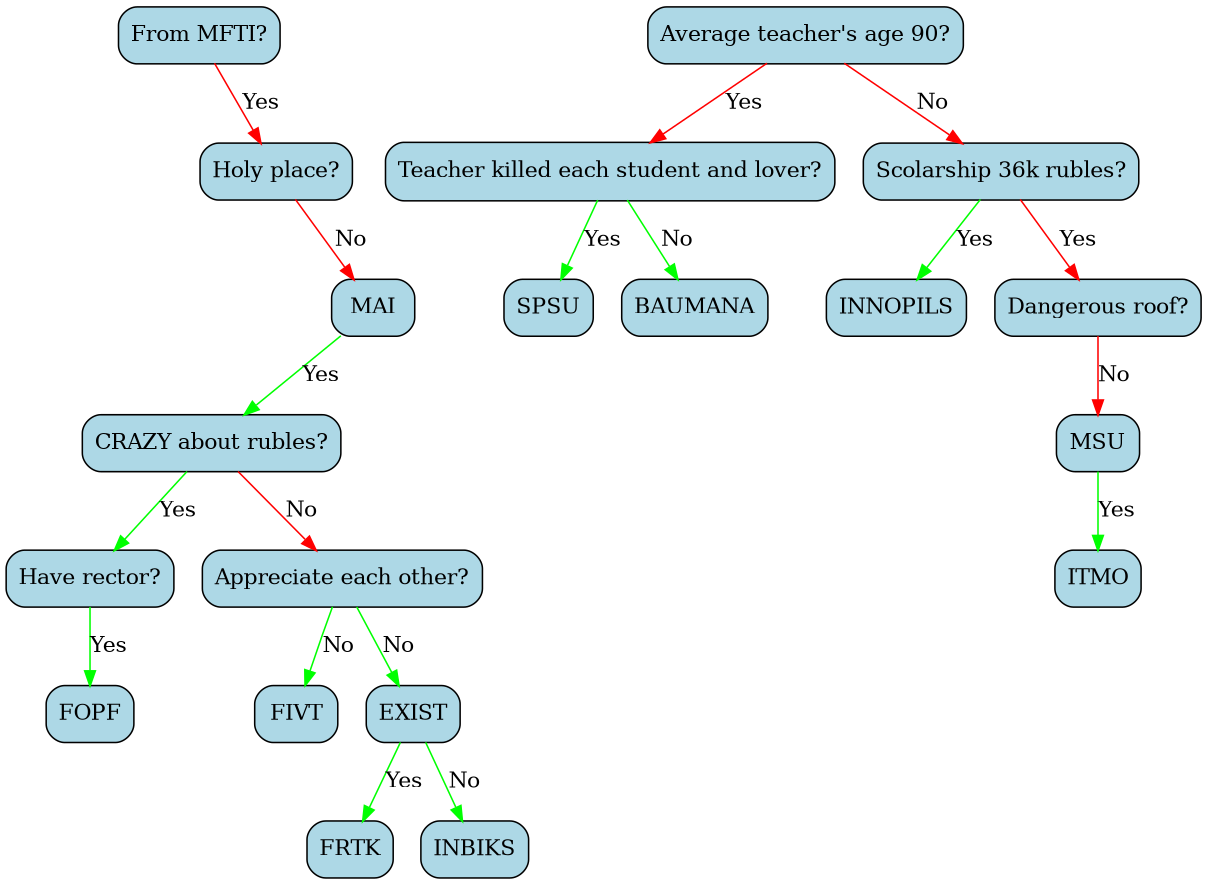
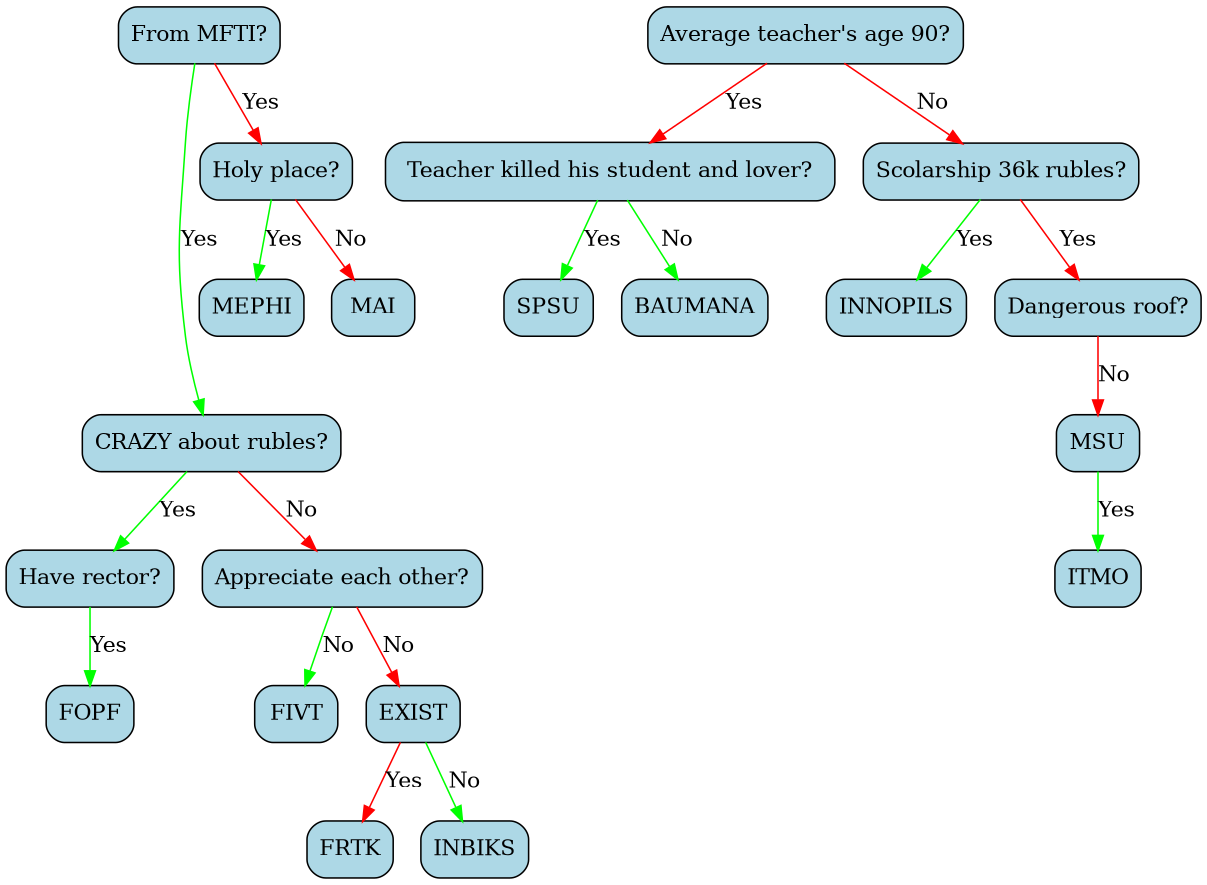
node "Teacher killed each student and lover?": label "Teacher killed each student and lover?" -> "Teacher killed his student and lover?"
node "MEPHI": added
edge "MAI" -> "CRAZY about rubles?": now "From MFTI?" -> "CRAZY about rubles?"
edge "Appreciate each other?" -> "EXIST": color green -> red
edge "EXIST" -> "FRTK": color green -> red
